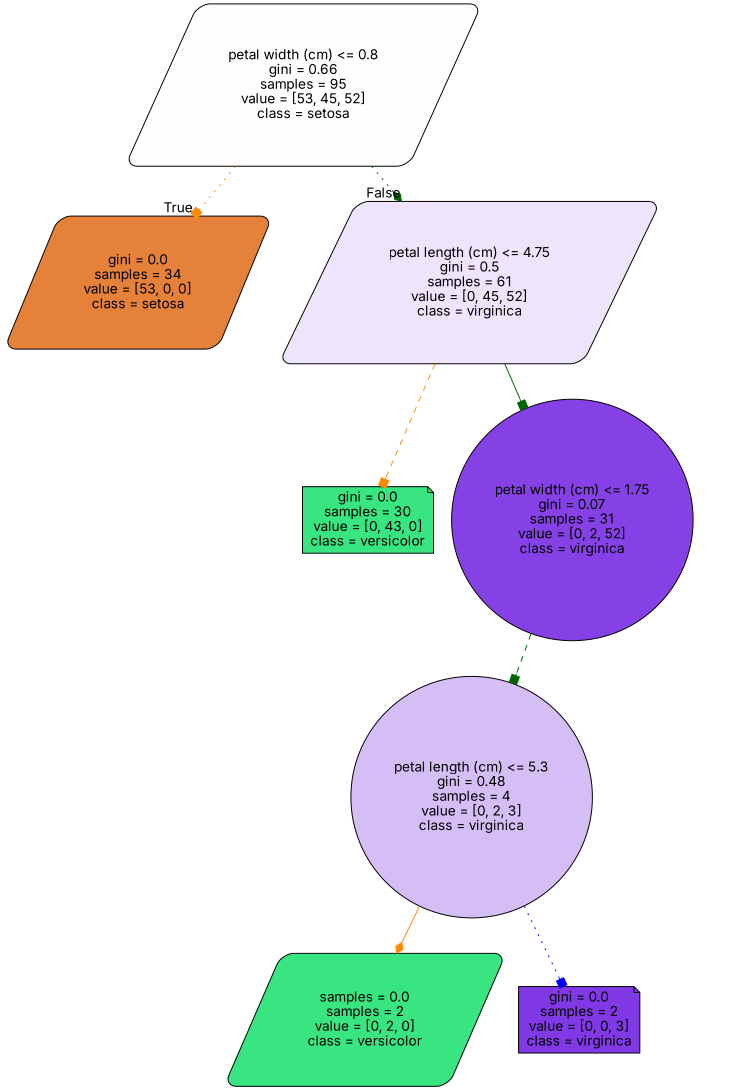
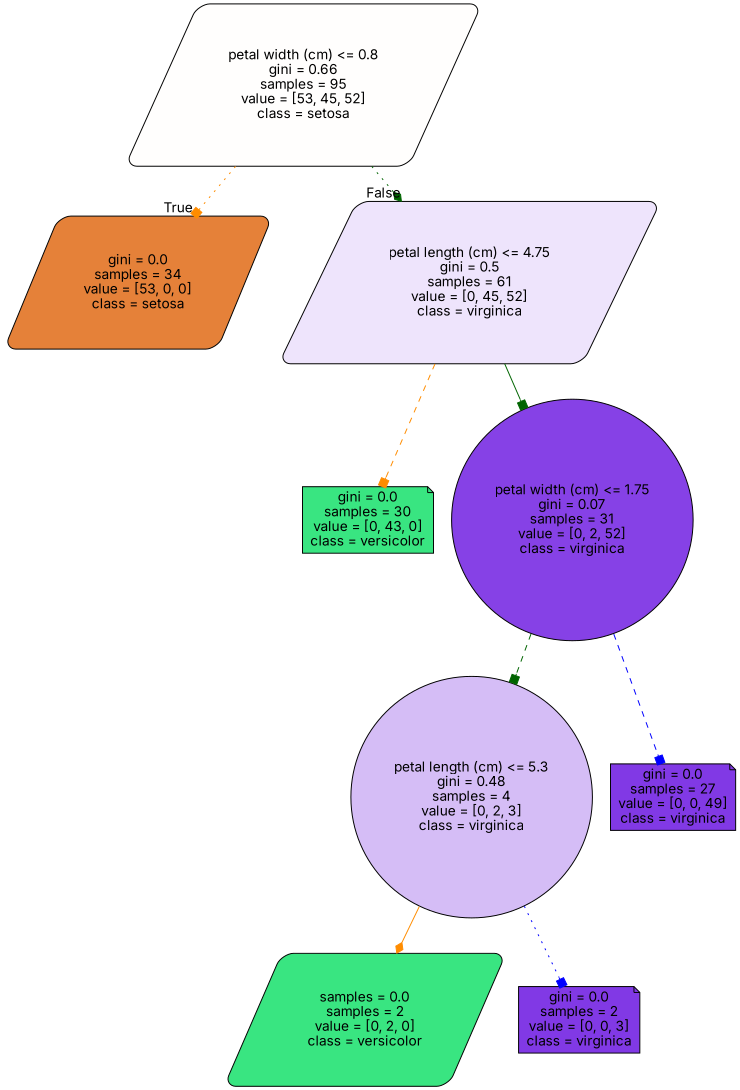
node "gini = 0.0 samples = 27 value = [0, 0, 49] class = virginica": added
